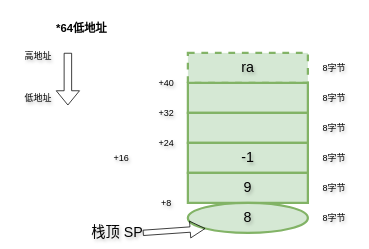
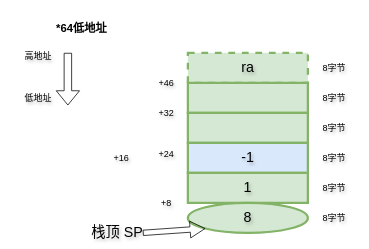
node "+40": label "+40" -> "+46"
node "+24": moved (166, 143) -> (166, 154)
node "-1": fillcolor #d5e8d4 -> #dae8fc
node "9": label "9" -> "1"
